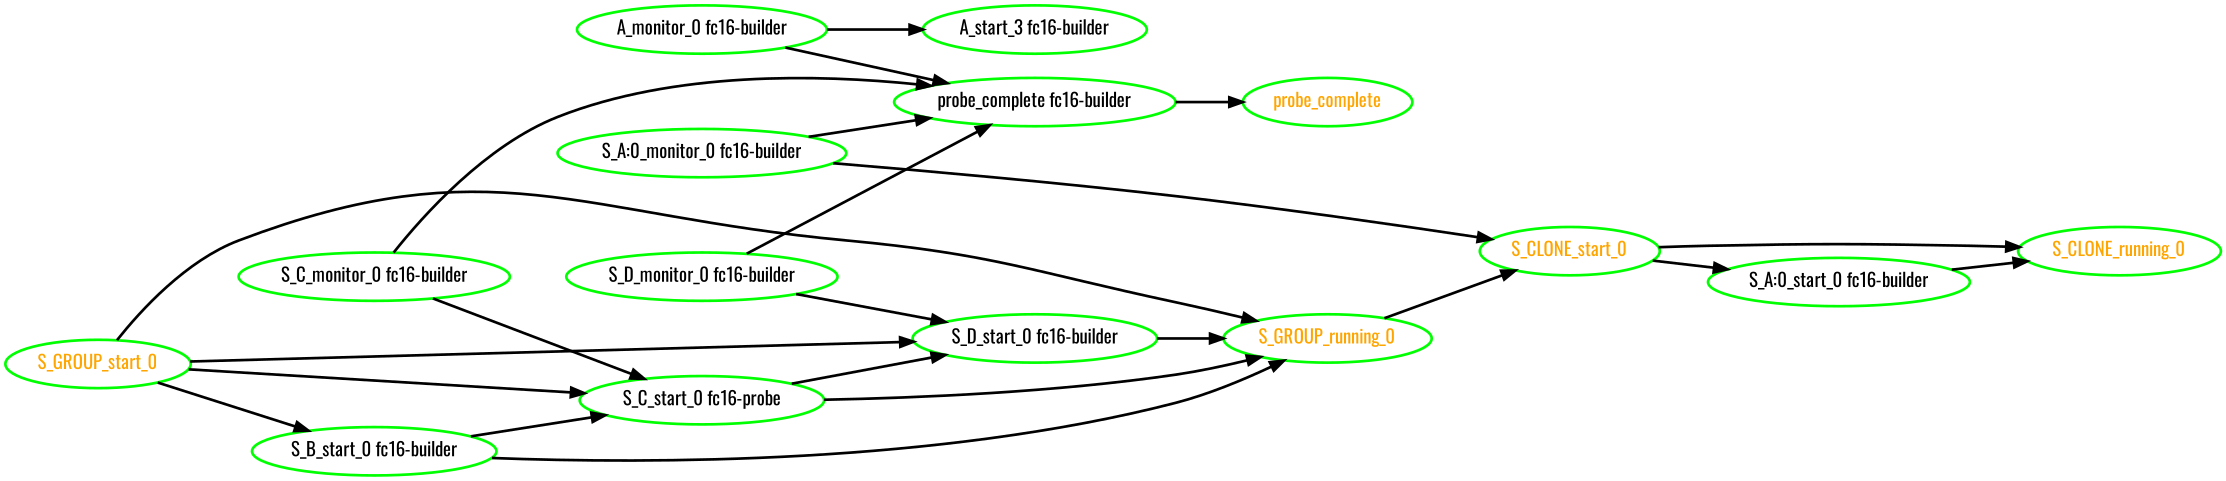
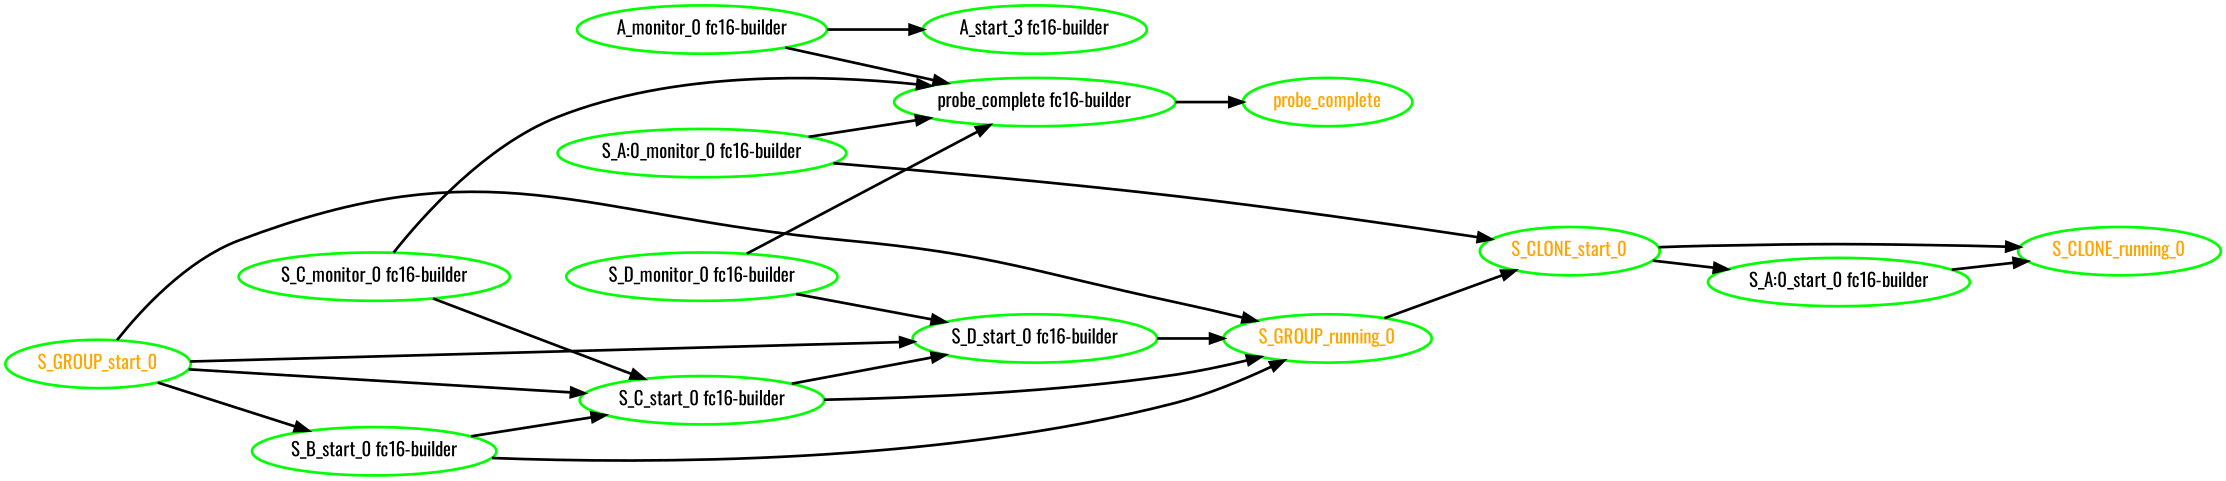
node "S_C_start_0 fc16-probe": label "S_C_start_0 fc16-probe" -> "S_C_start_0 fc16-builder"
